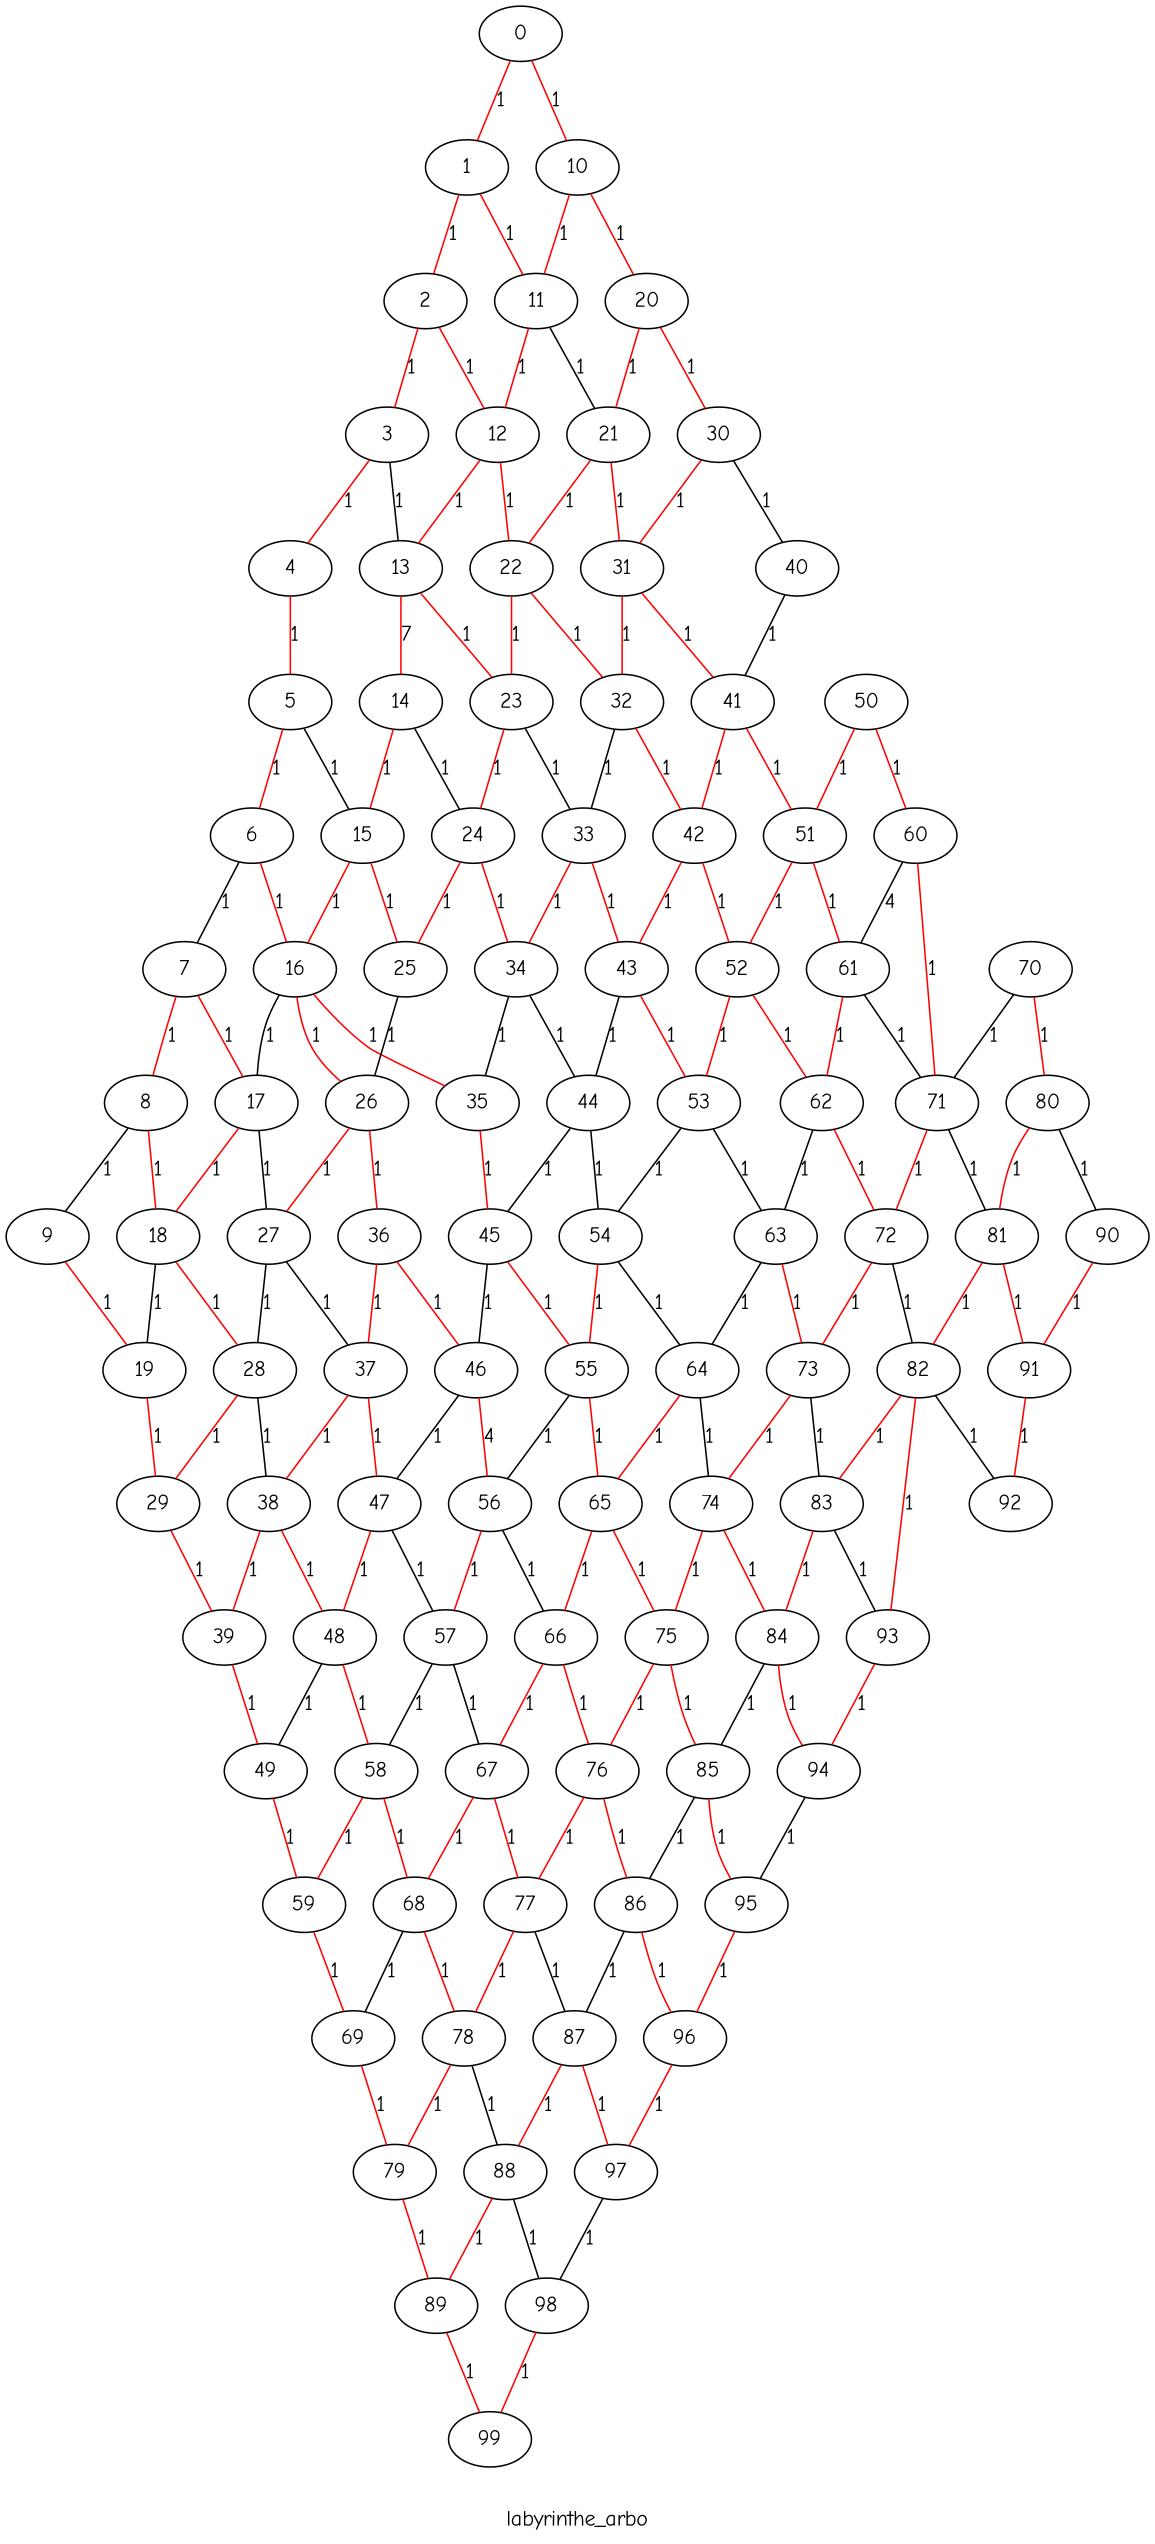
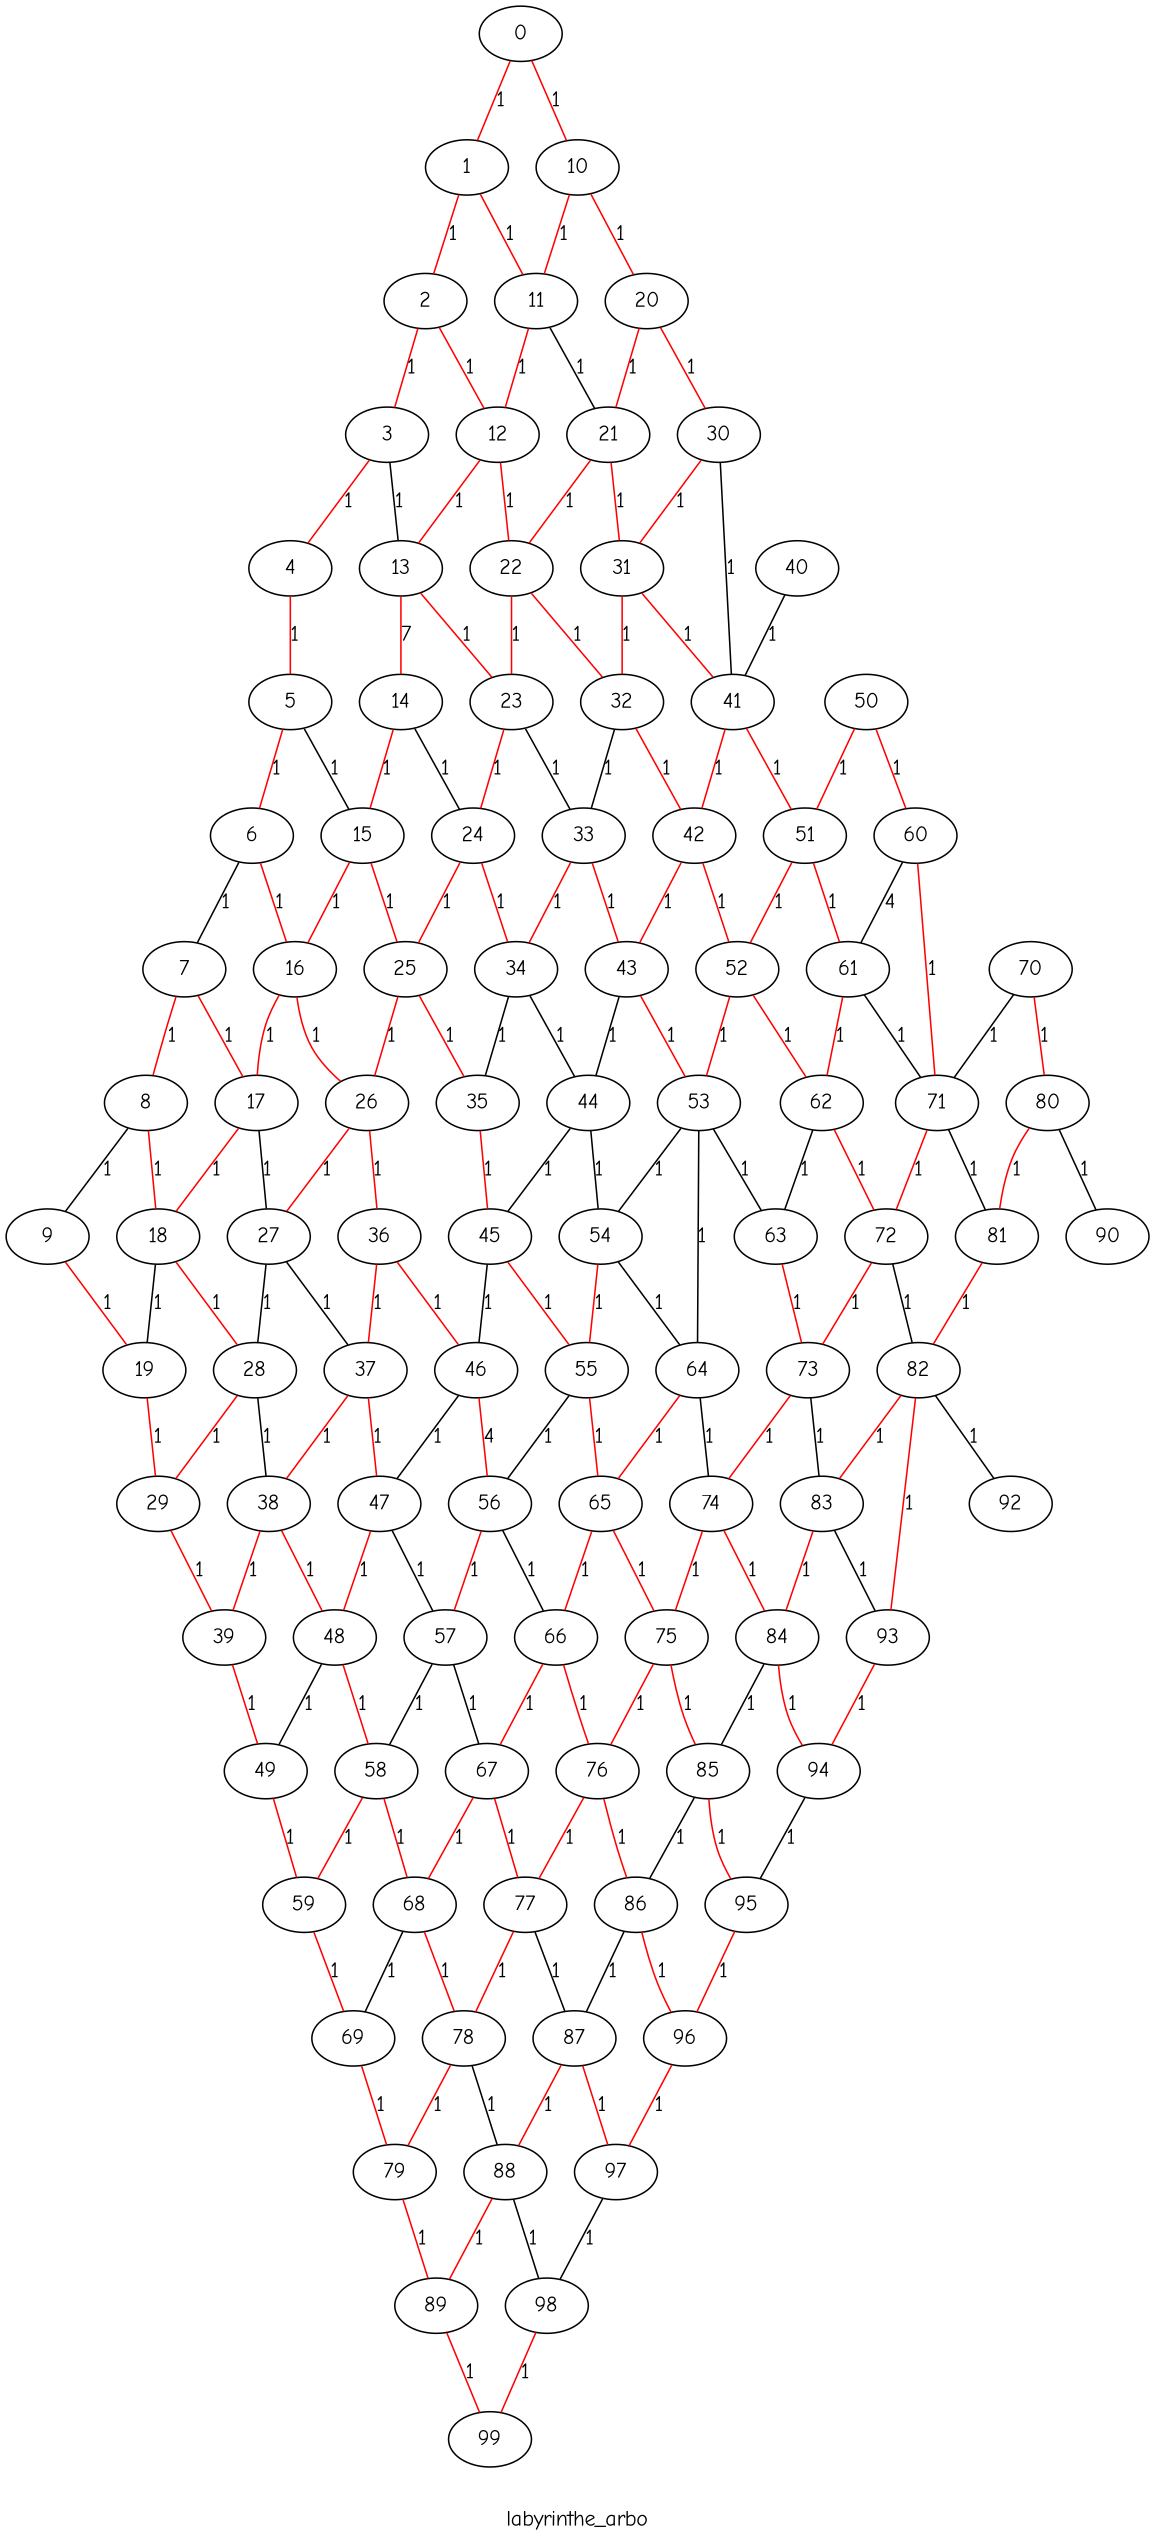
edge "30" -- "40": now "30" -- "41"
edge "16" -- "17": color black -> red
edge "25" -- "26": color black -> red
edge "16" -- "35": now "25" -- "35"
edge "63" -- "64": now "53" -- "64"
node "91": removed
